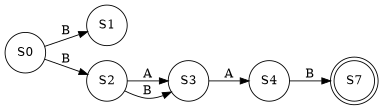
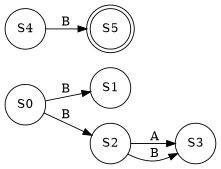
edge "S3" -> "S4": removed, label "A"
node "S7": label "S7" -> "S5"
